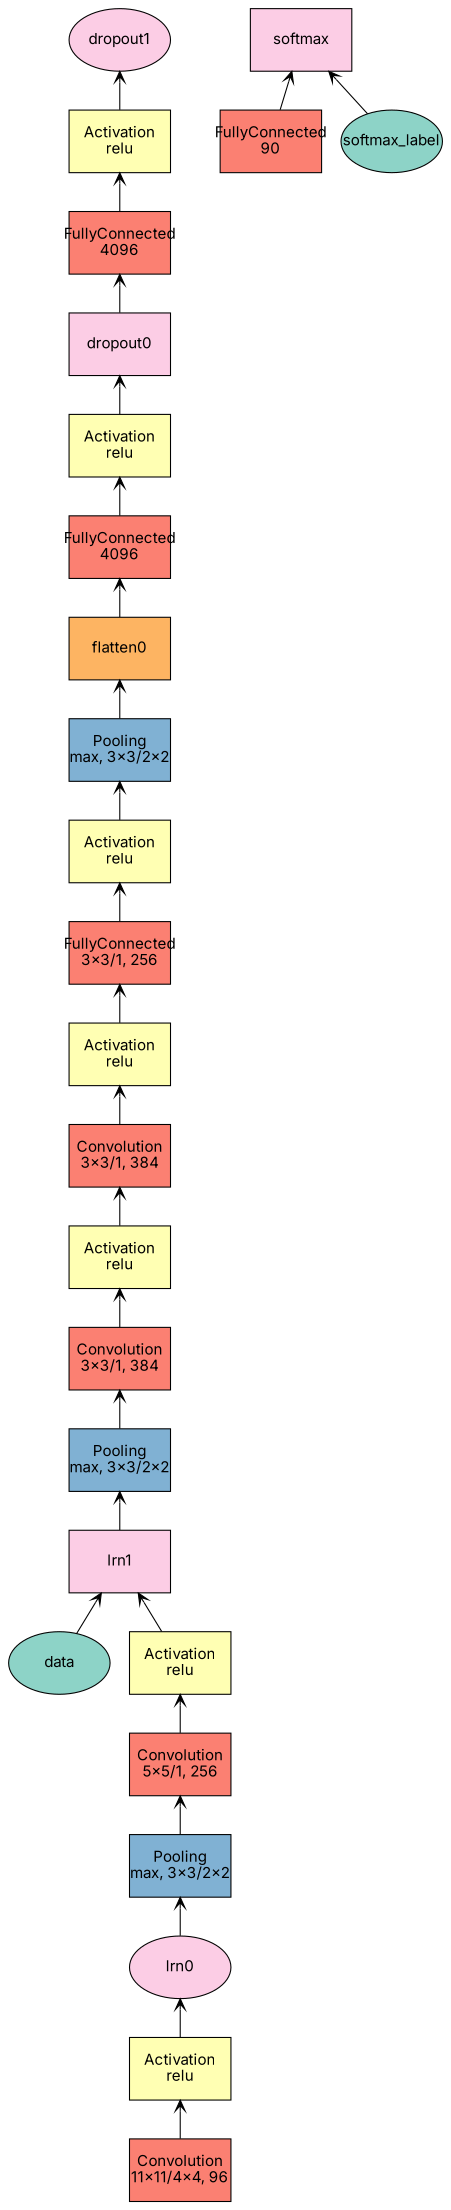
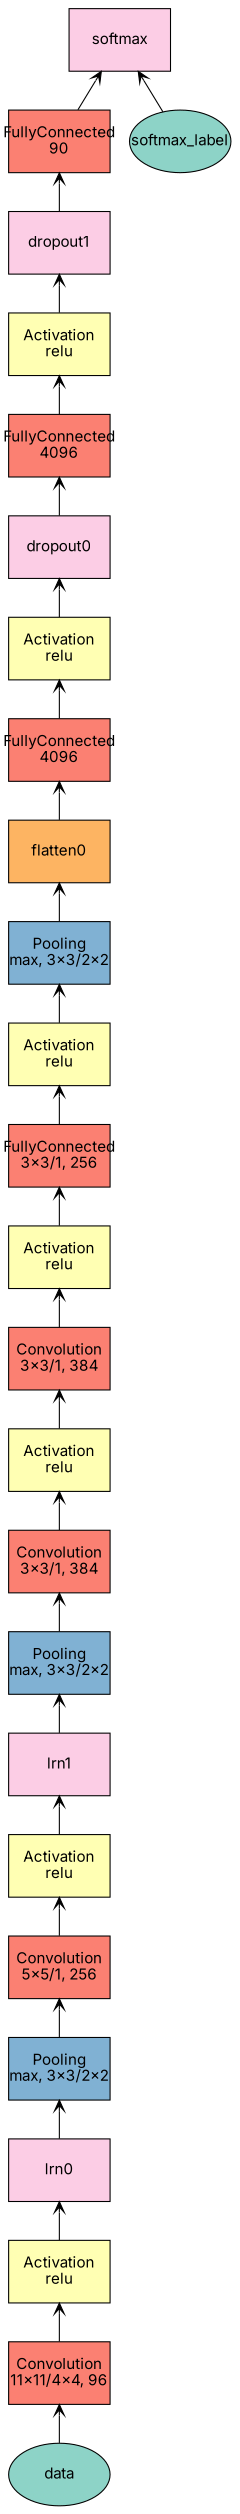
node "dropout1": shape ellipse -> box
edge "dropout1" -> "FullyConnected 90": added
edge "data" -> "lrn1": now "data" -> "Convolution 11x11/4x4, 96"
node "lrn0": shape ellipse -> box
